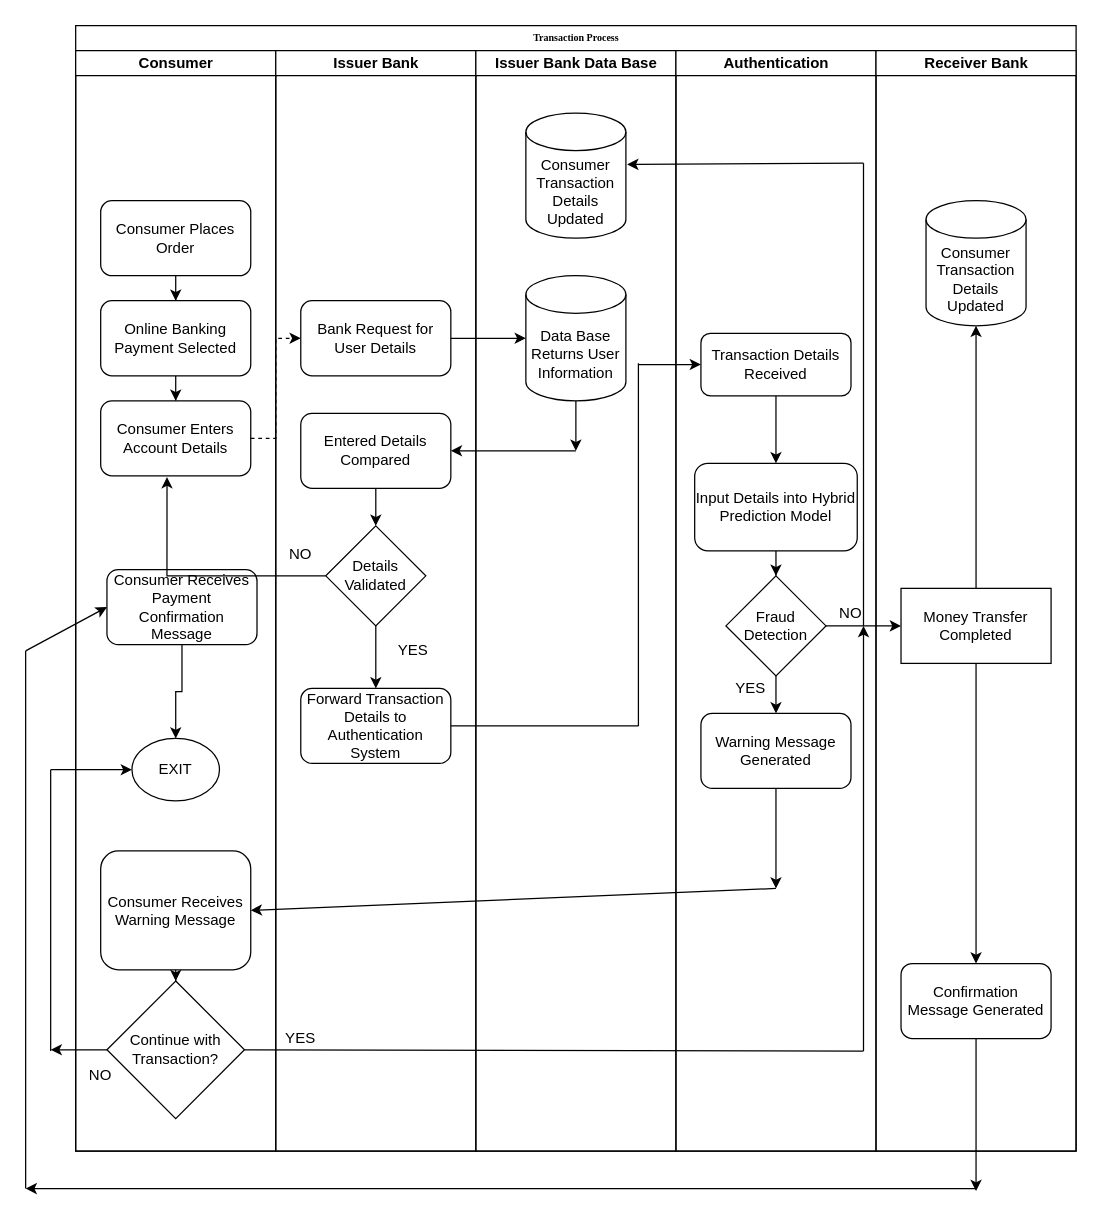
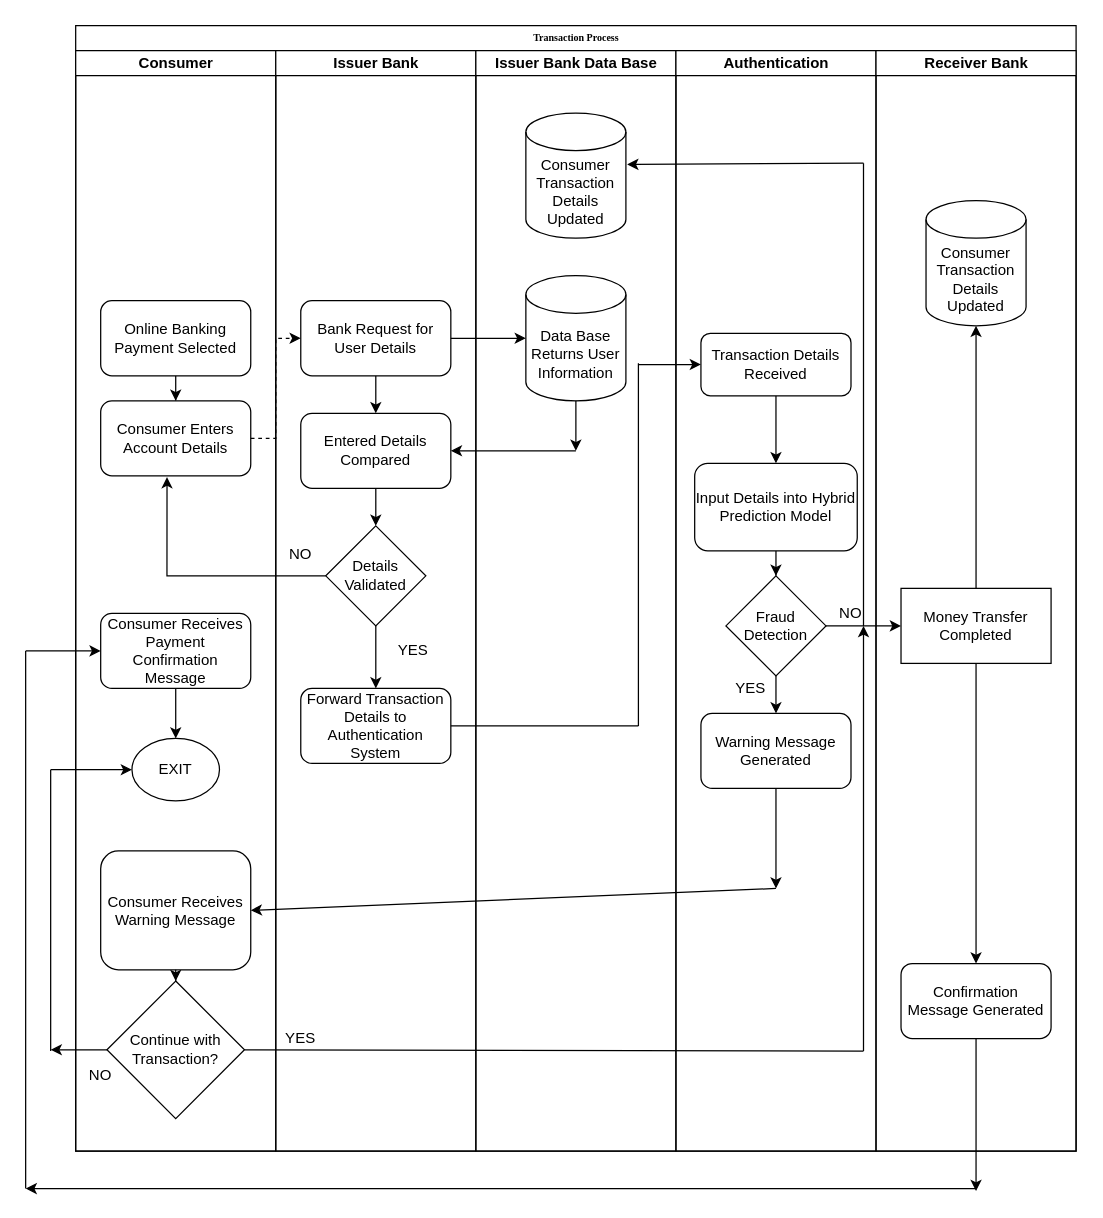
node "Consumer Places Order": removed
edge "Consumer Places Order" -> "Online Banking Payment Selected": removed
edge "Bank Request for User Details" -> "Entered Details Compared": added
node "Consumer Receives Payment Confirmation Message": moved (182, 607) -> (176, 651)
